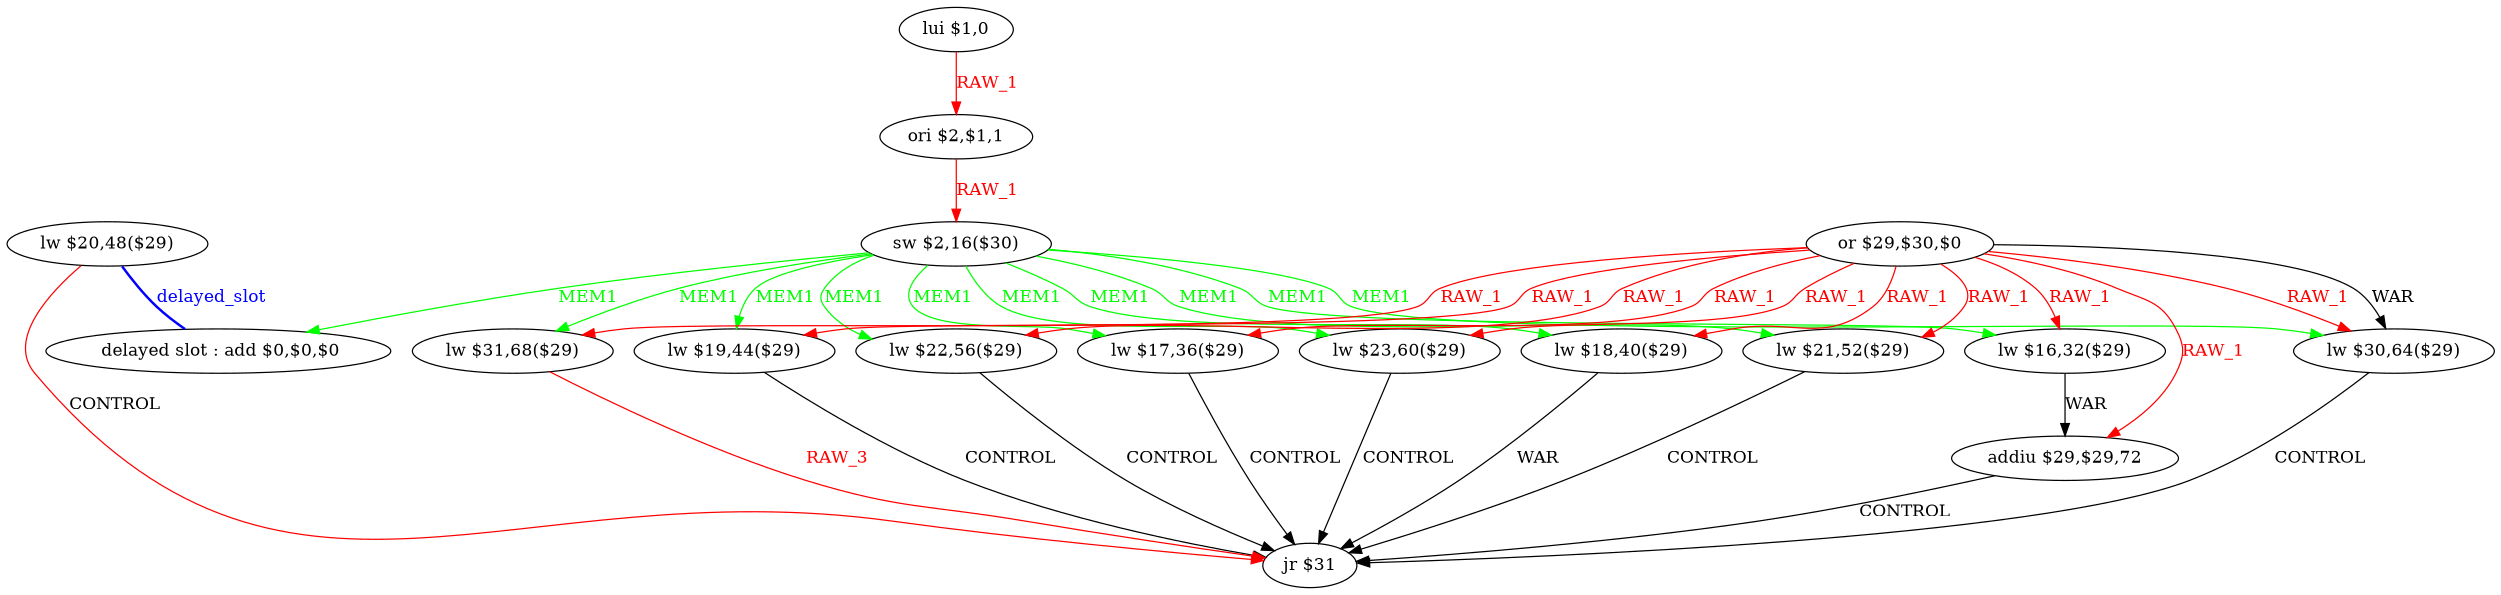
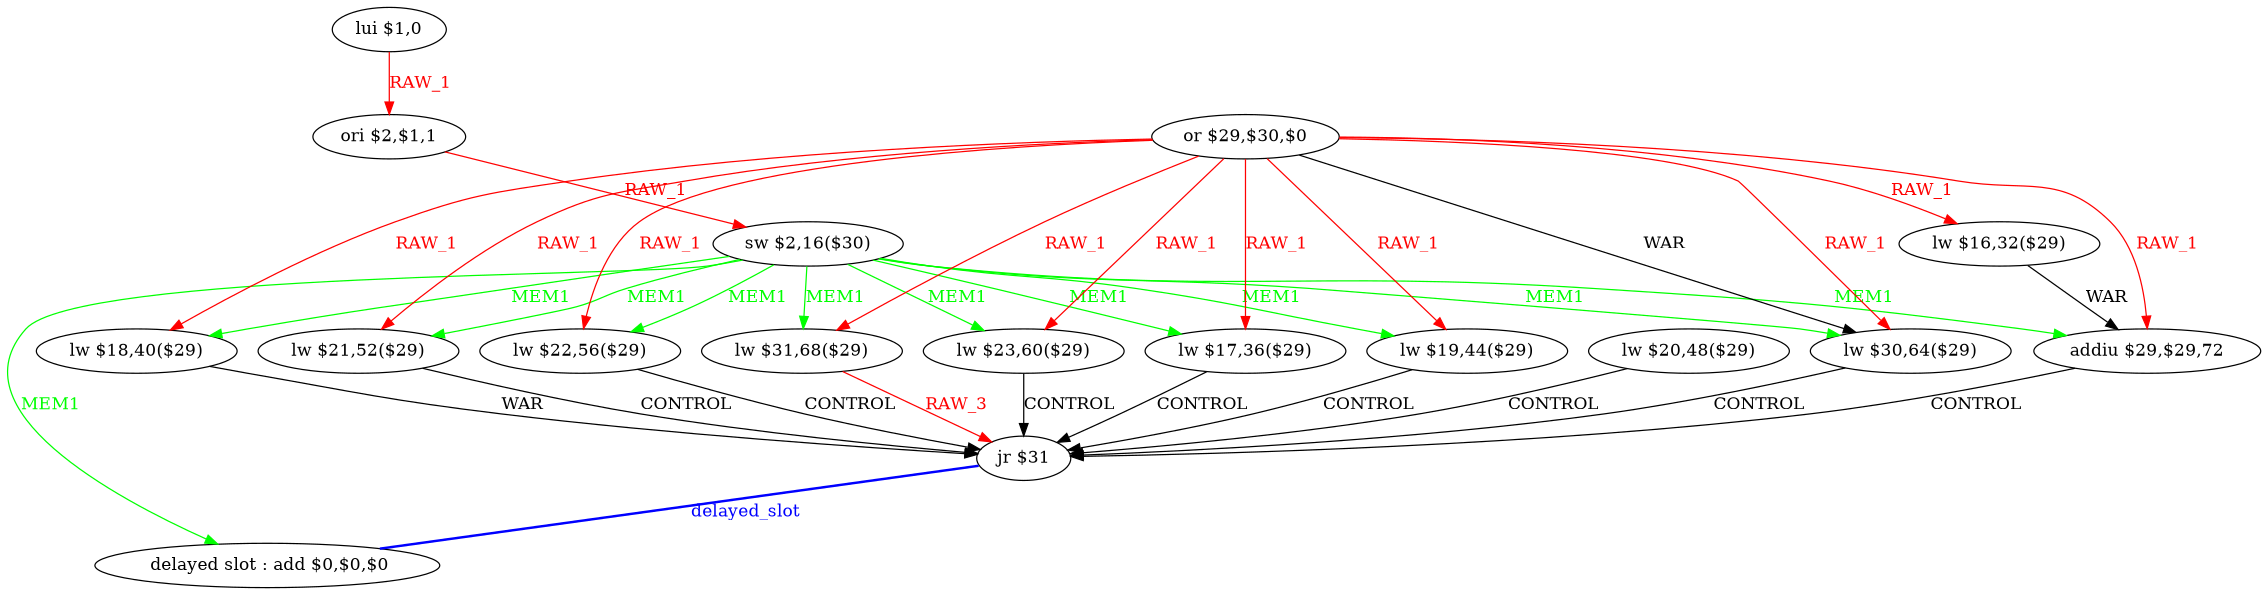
edge "lw $20,48($29)" -- "delayed slot : add $0,$0,$0": now "jr $31" -- "delayed slot : add $0,$0,$0"
edge "sw $2,16($30)" -> "lw $16,32($29)": now "sw $2,16($30)" -> "addiu $29,$29,72"
edge "lw $20,48($29)" -> "jr $31": color red -> black
